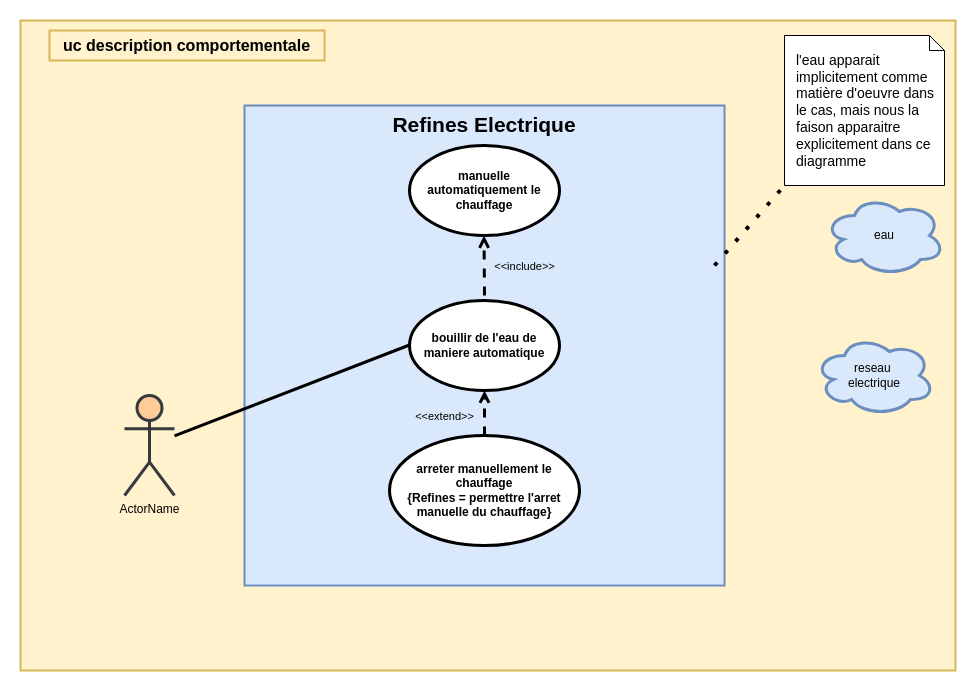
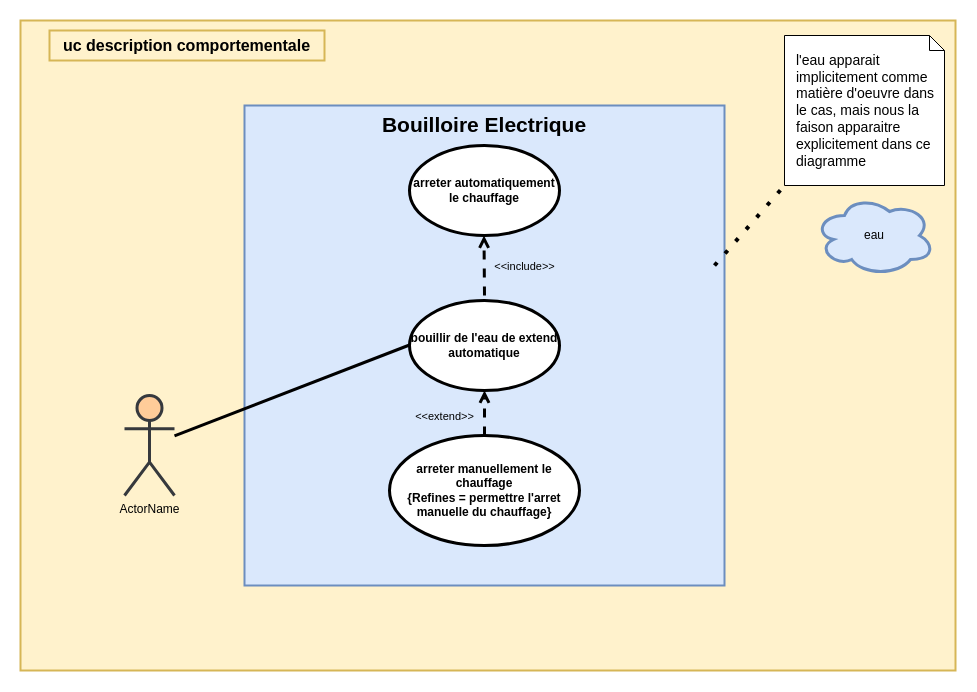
node "Refines Electrique": label "Refines Electrique" -> "Bouilloire Electrique"
node "manuelle automatiquement le chauffage": label "manuelle automatiquement le chauffage" -> "arreter automatiquement le chauffage"
node "eau": moved (885, 236) -> (875, 236)
node "bouillir de l'eau de maniere automatique": label "bouillir de l'eau de maniere automatique" -> "bouillir de l'eau de extend automatique"
node "reseau electrique": removed
